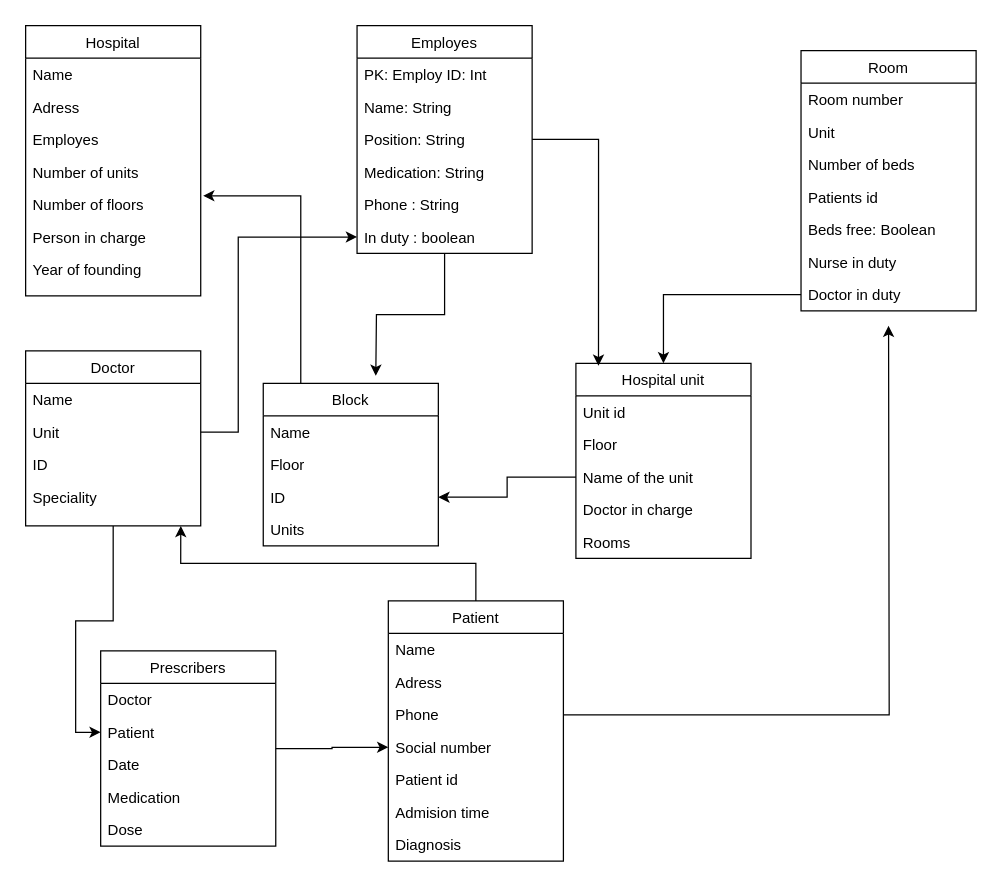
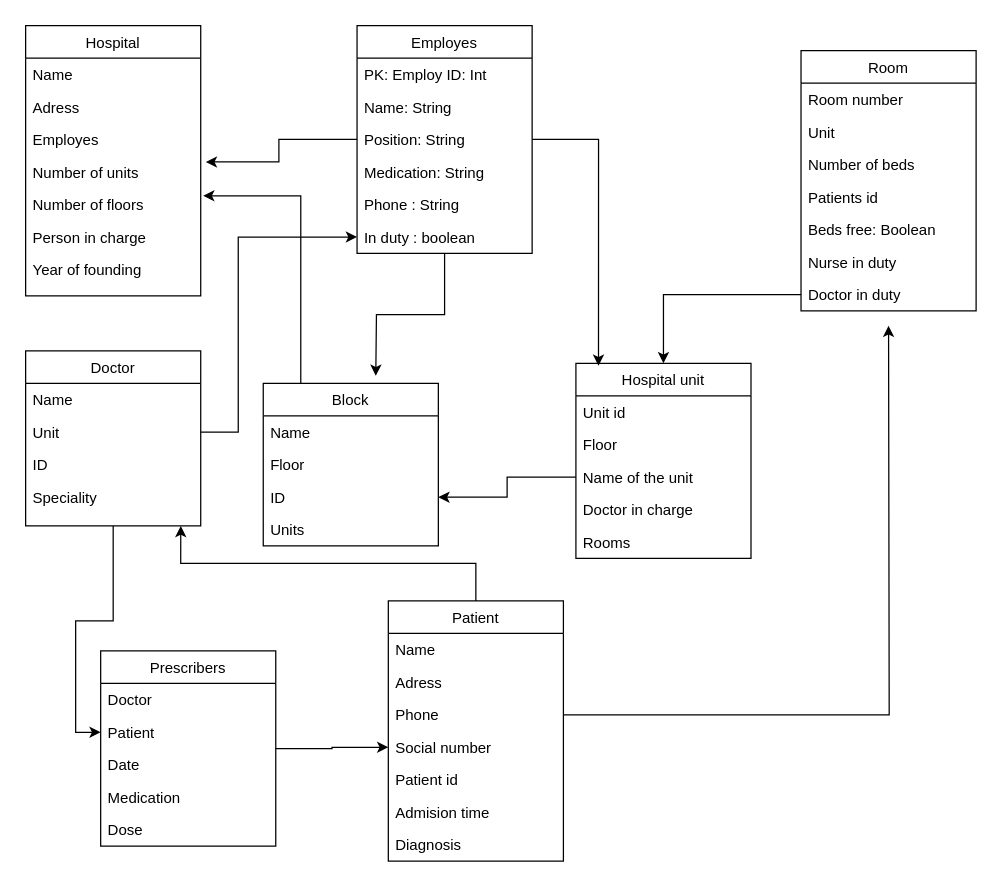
edge "Position: String" -> "Number of units": added
